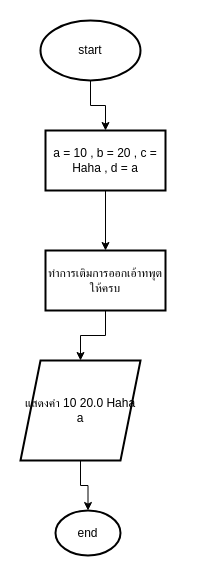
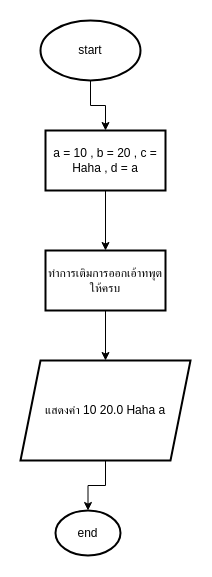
node "แสดงค่า 10 20.0 Haha a": size 120x100 -> 170x100
